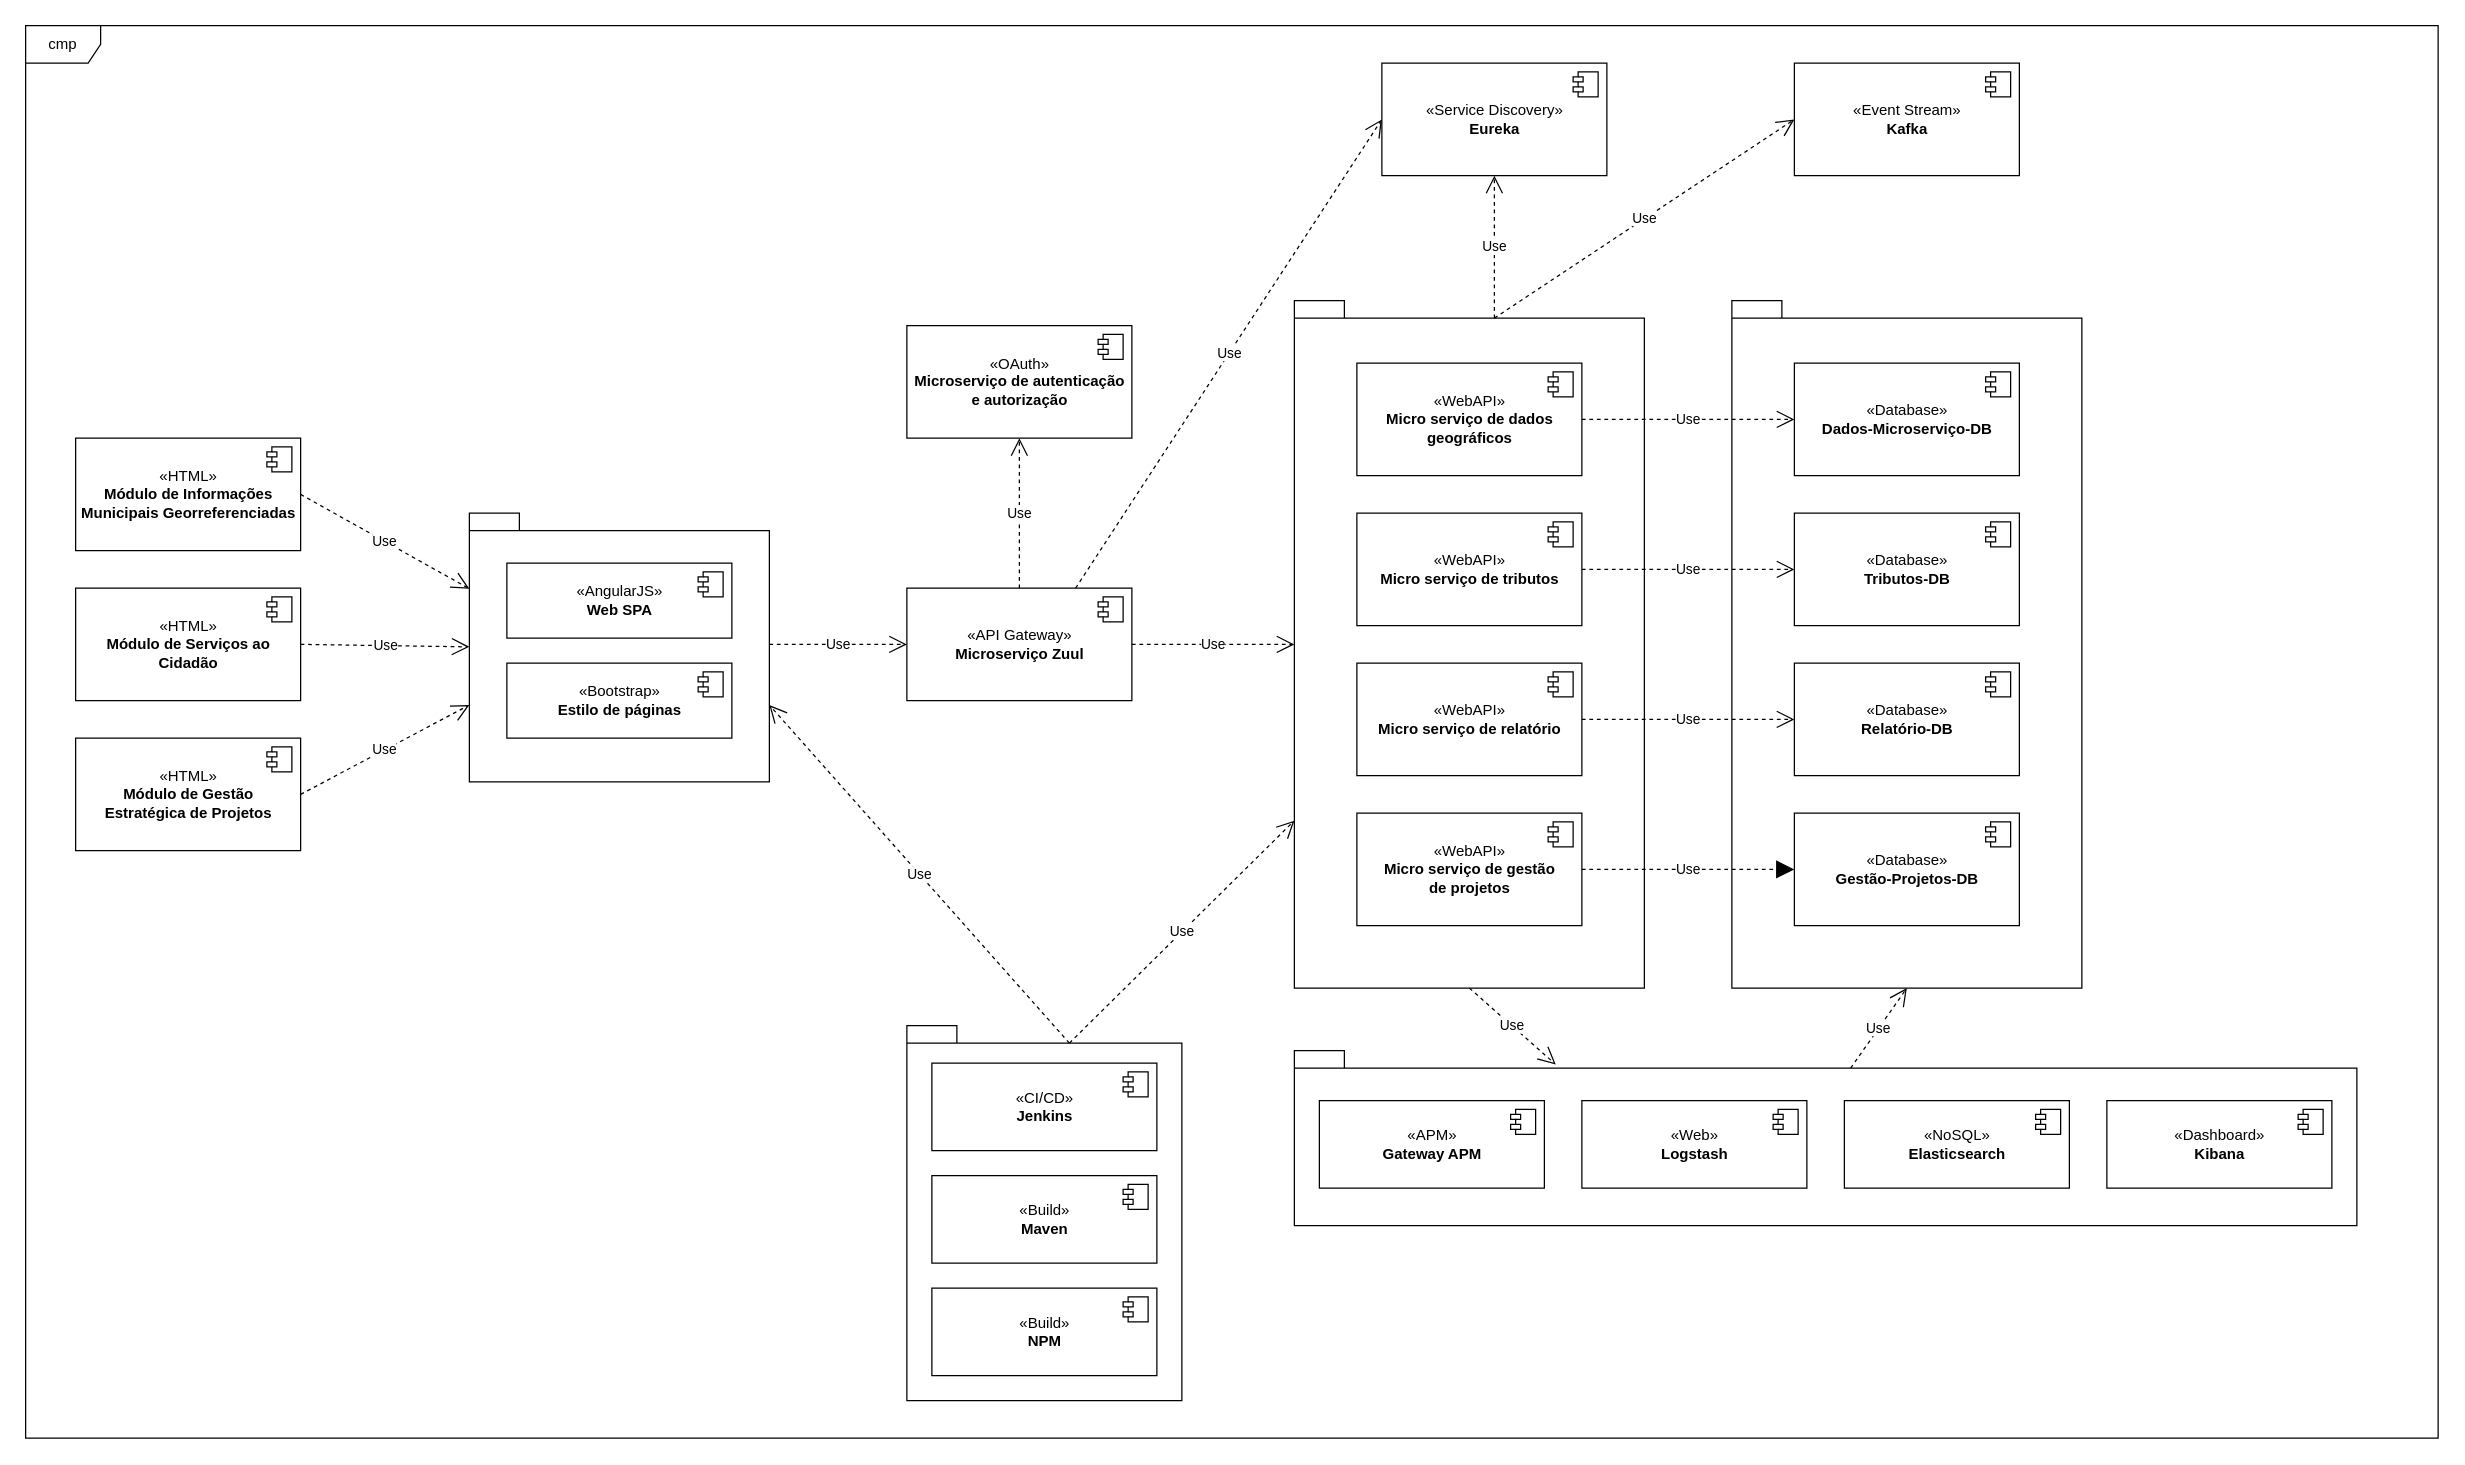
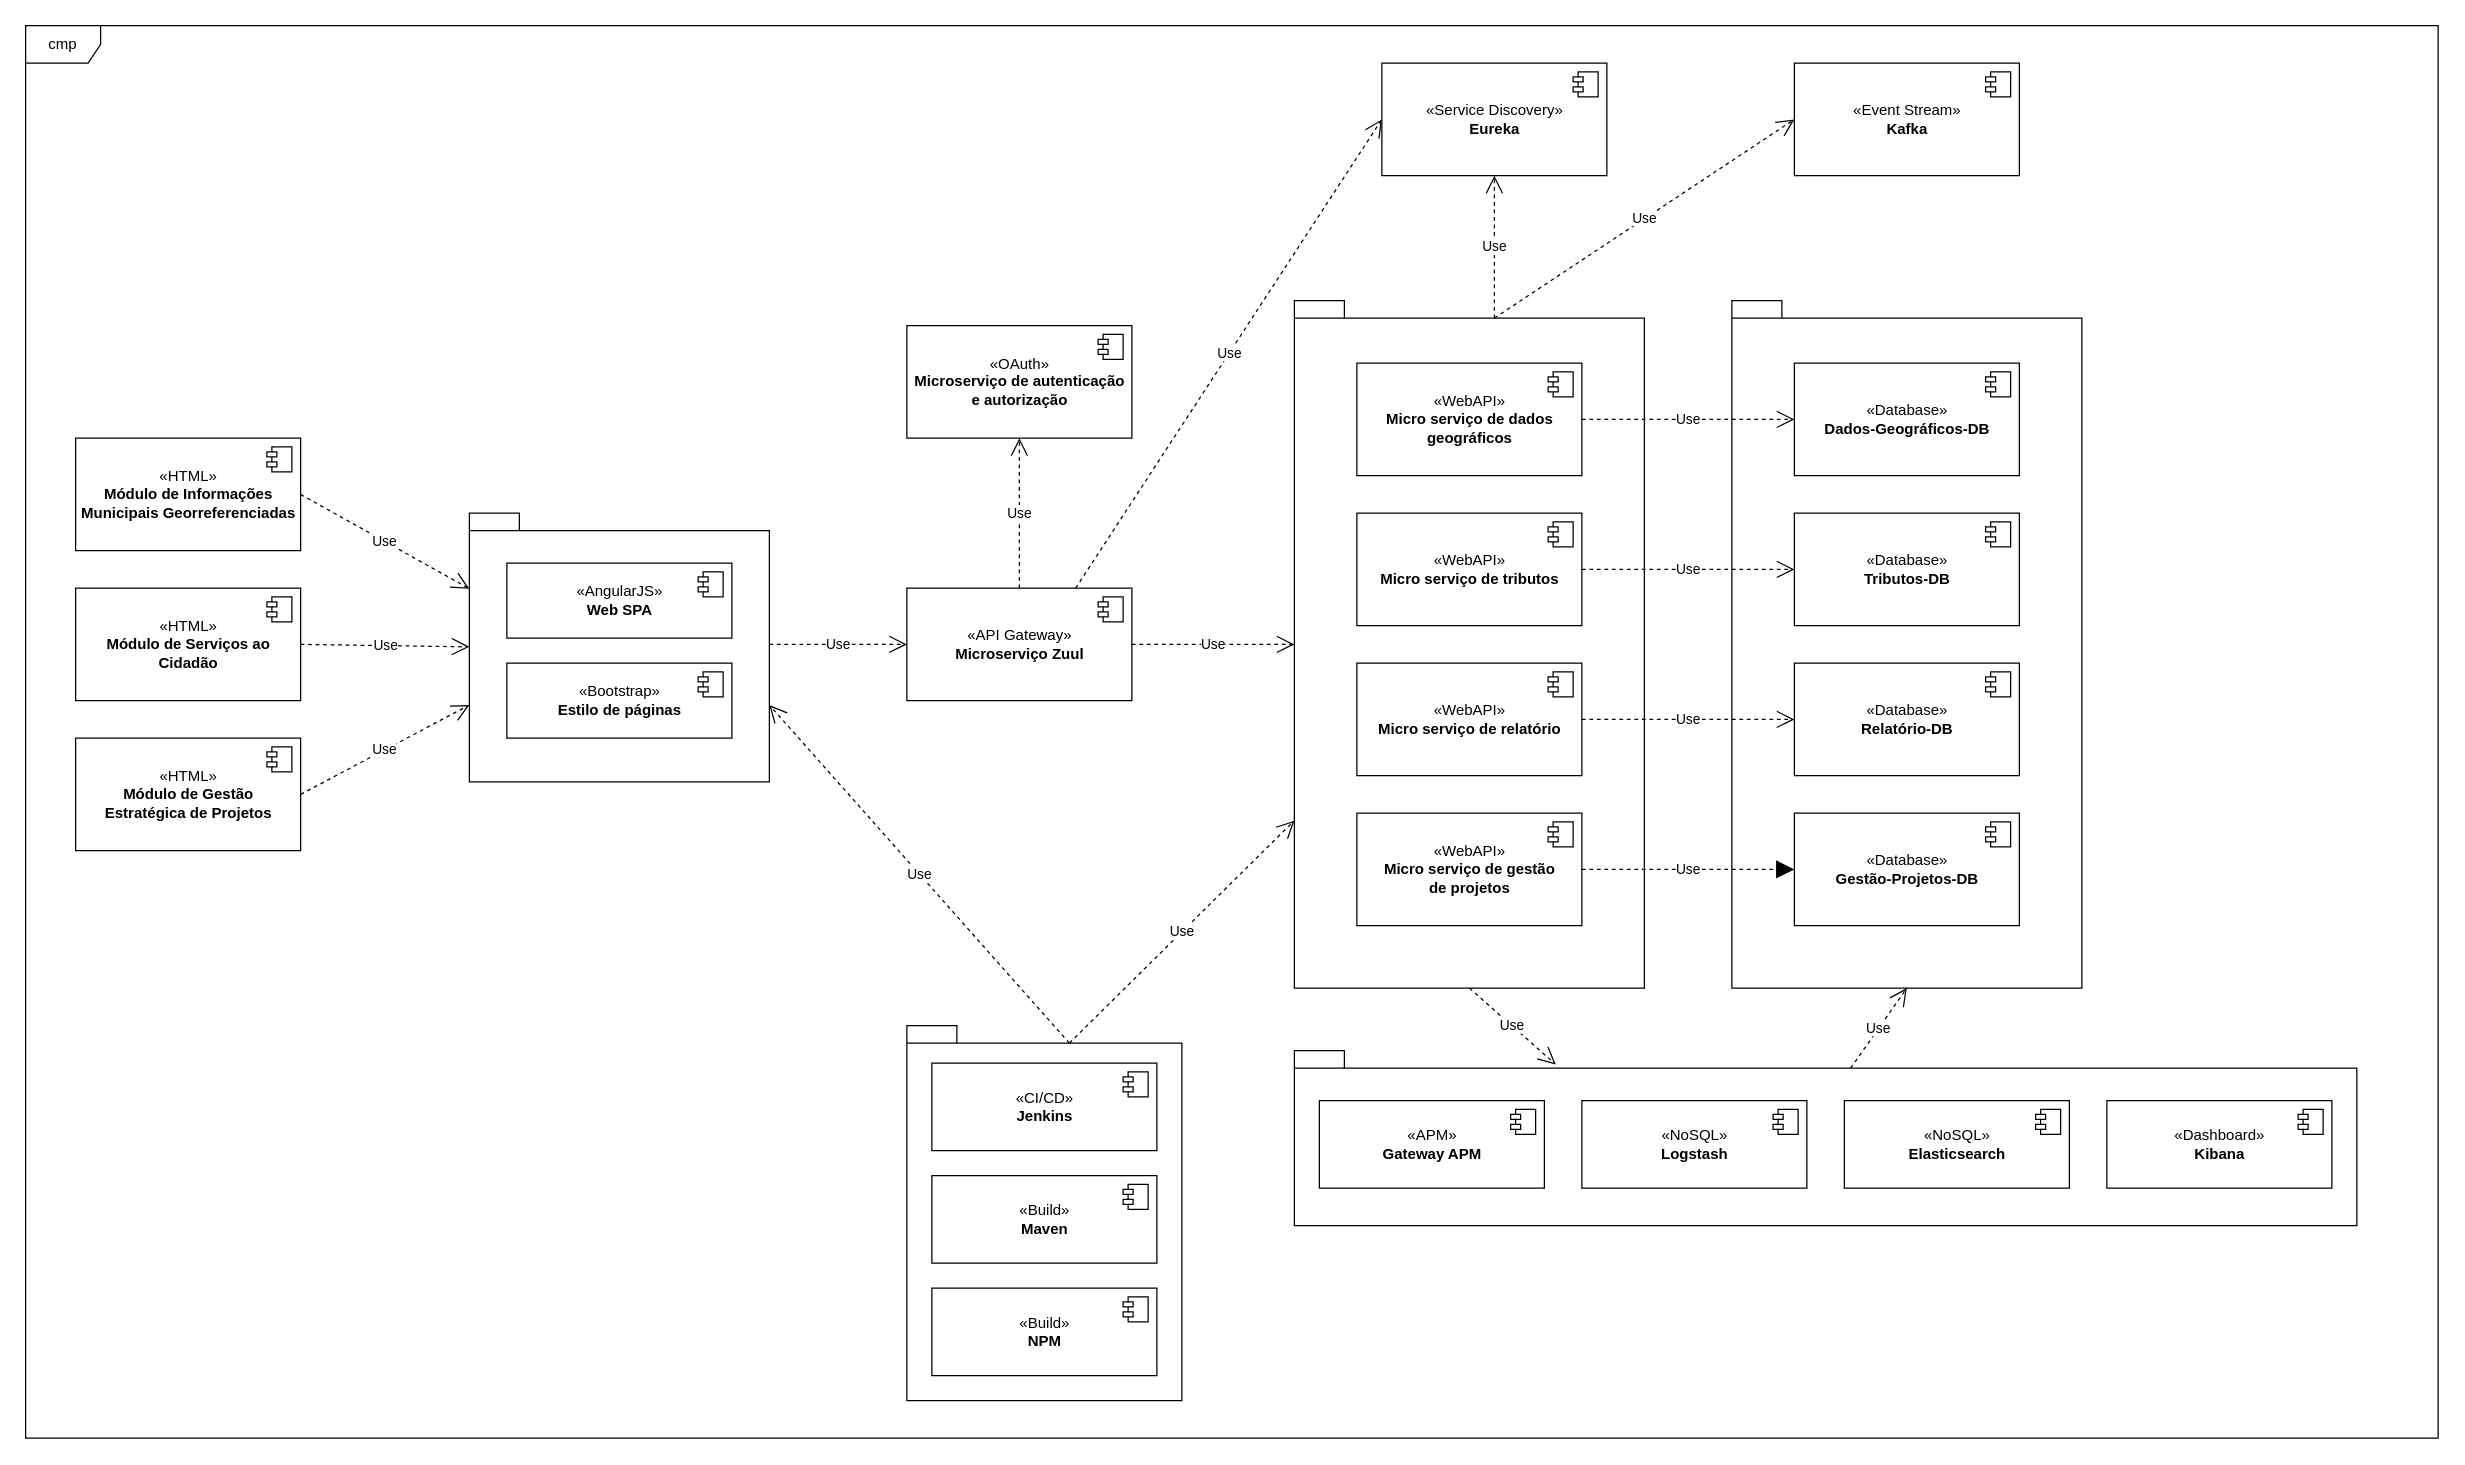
node "«Database» Dados-Microserviço-DB": label "«Database» Dados-Microserviço-DB" -> "«Database» Dados-Geográficos-DB"
node "«Web» Logstash": label "«Web» Logstash" -> "«NoSQL» Logstash"
